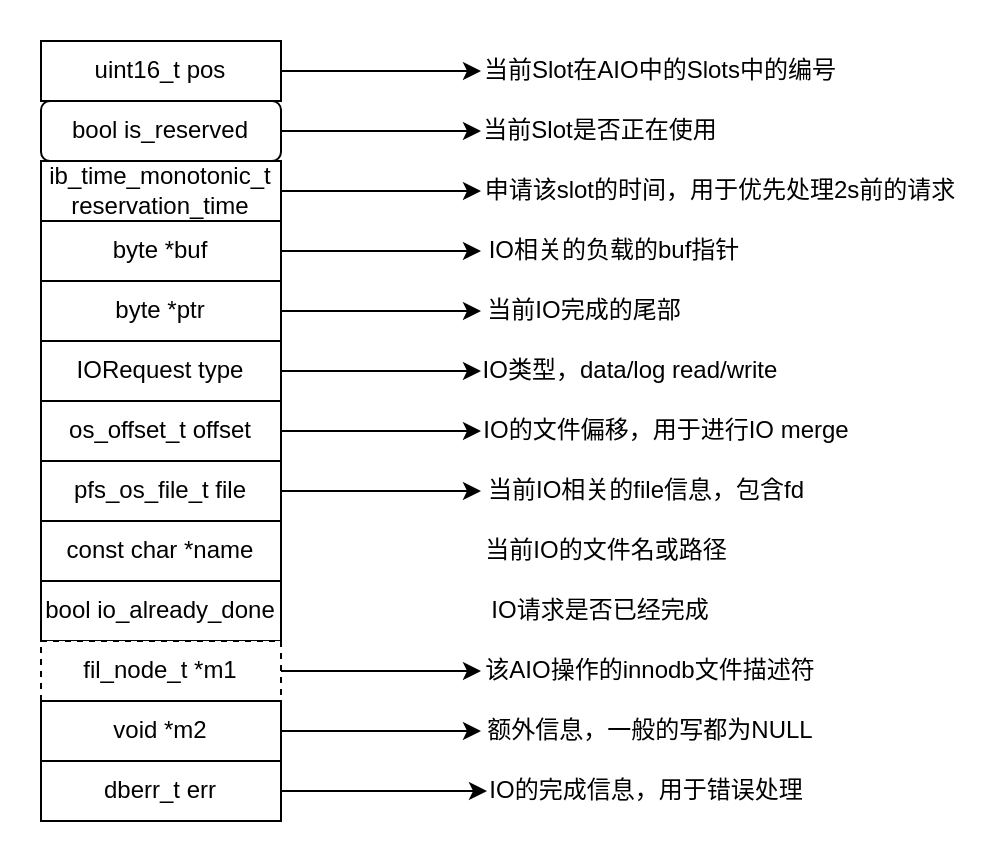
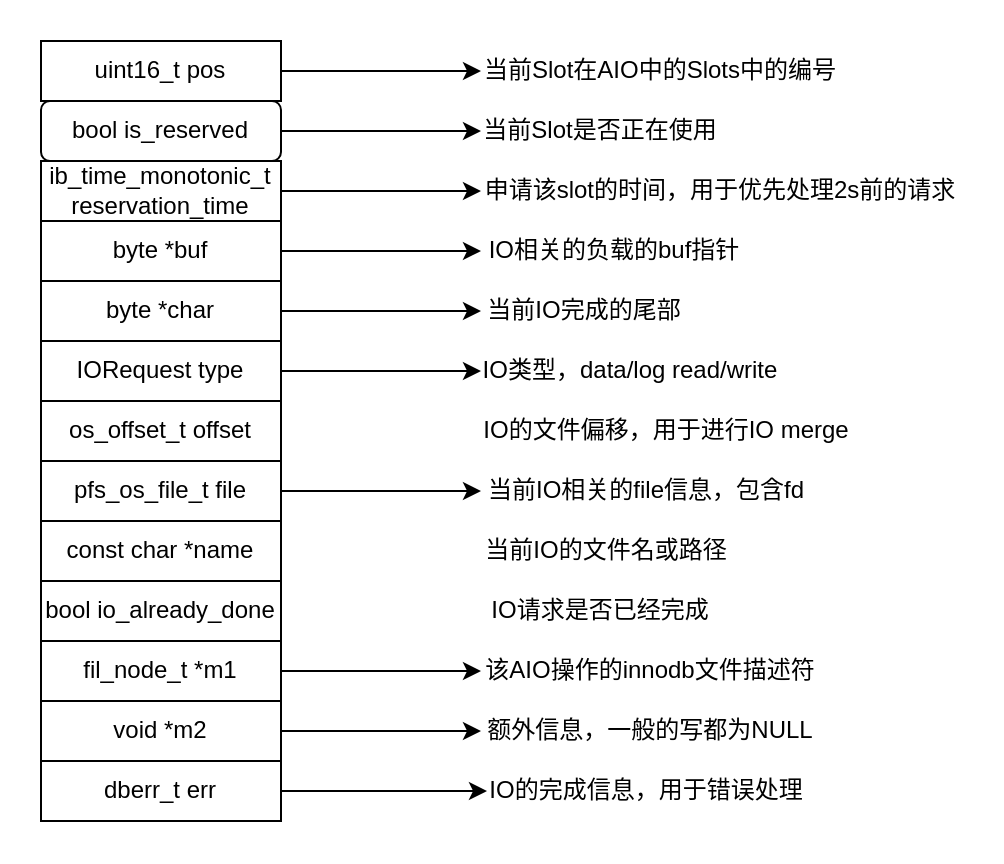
node "byte *ptr": label "byte *ptr" -> "byte *char"
edge "os_offset_t offset" -> "IO的文件偏移，用于进行IO merge": now "os_offset_t offset" -> "IORequest type"
node "fil_node_t *m1": style dashed -> solid
